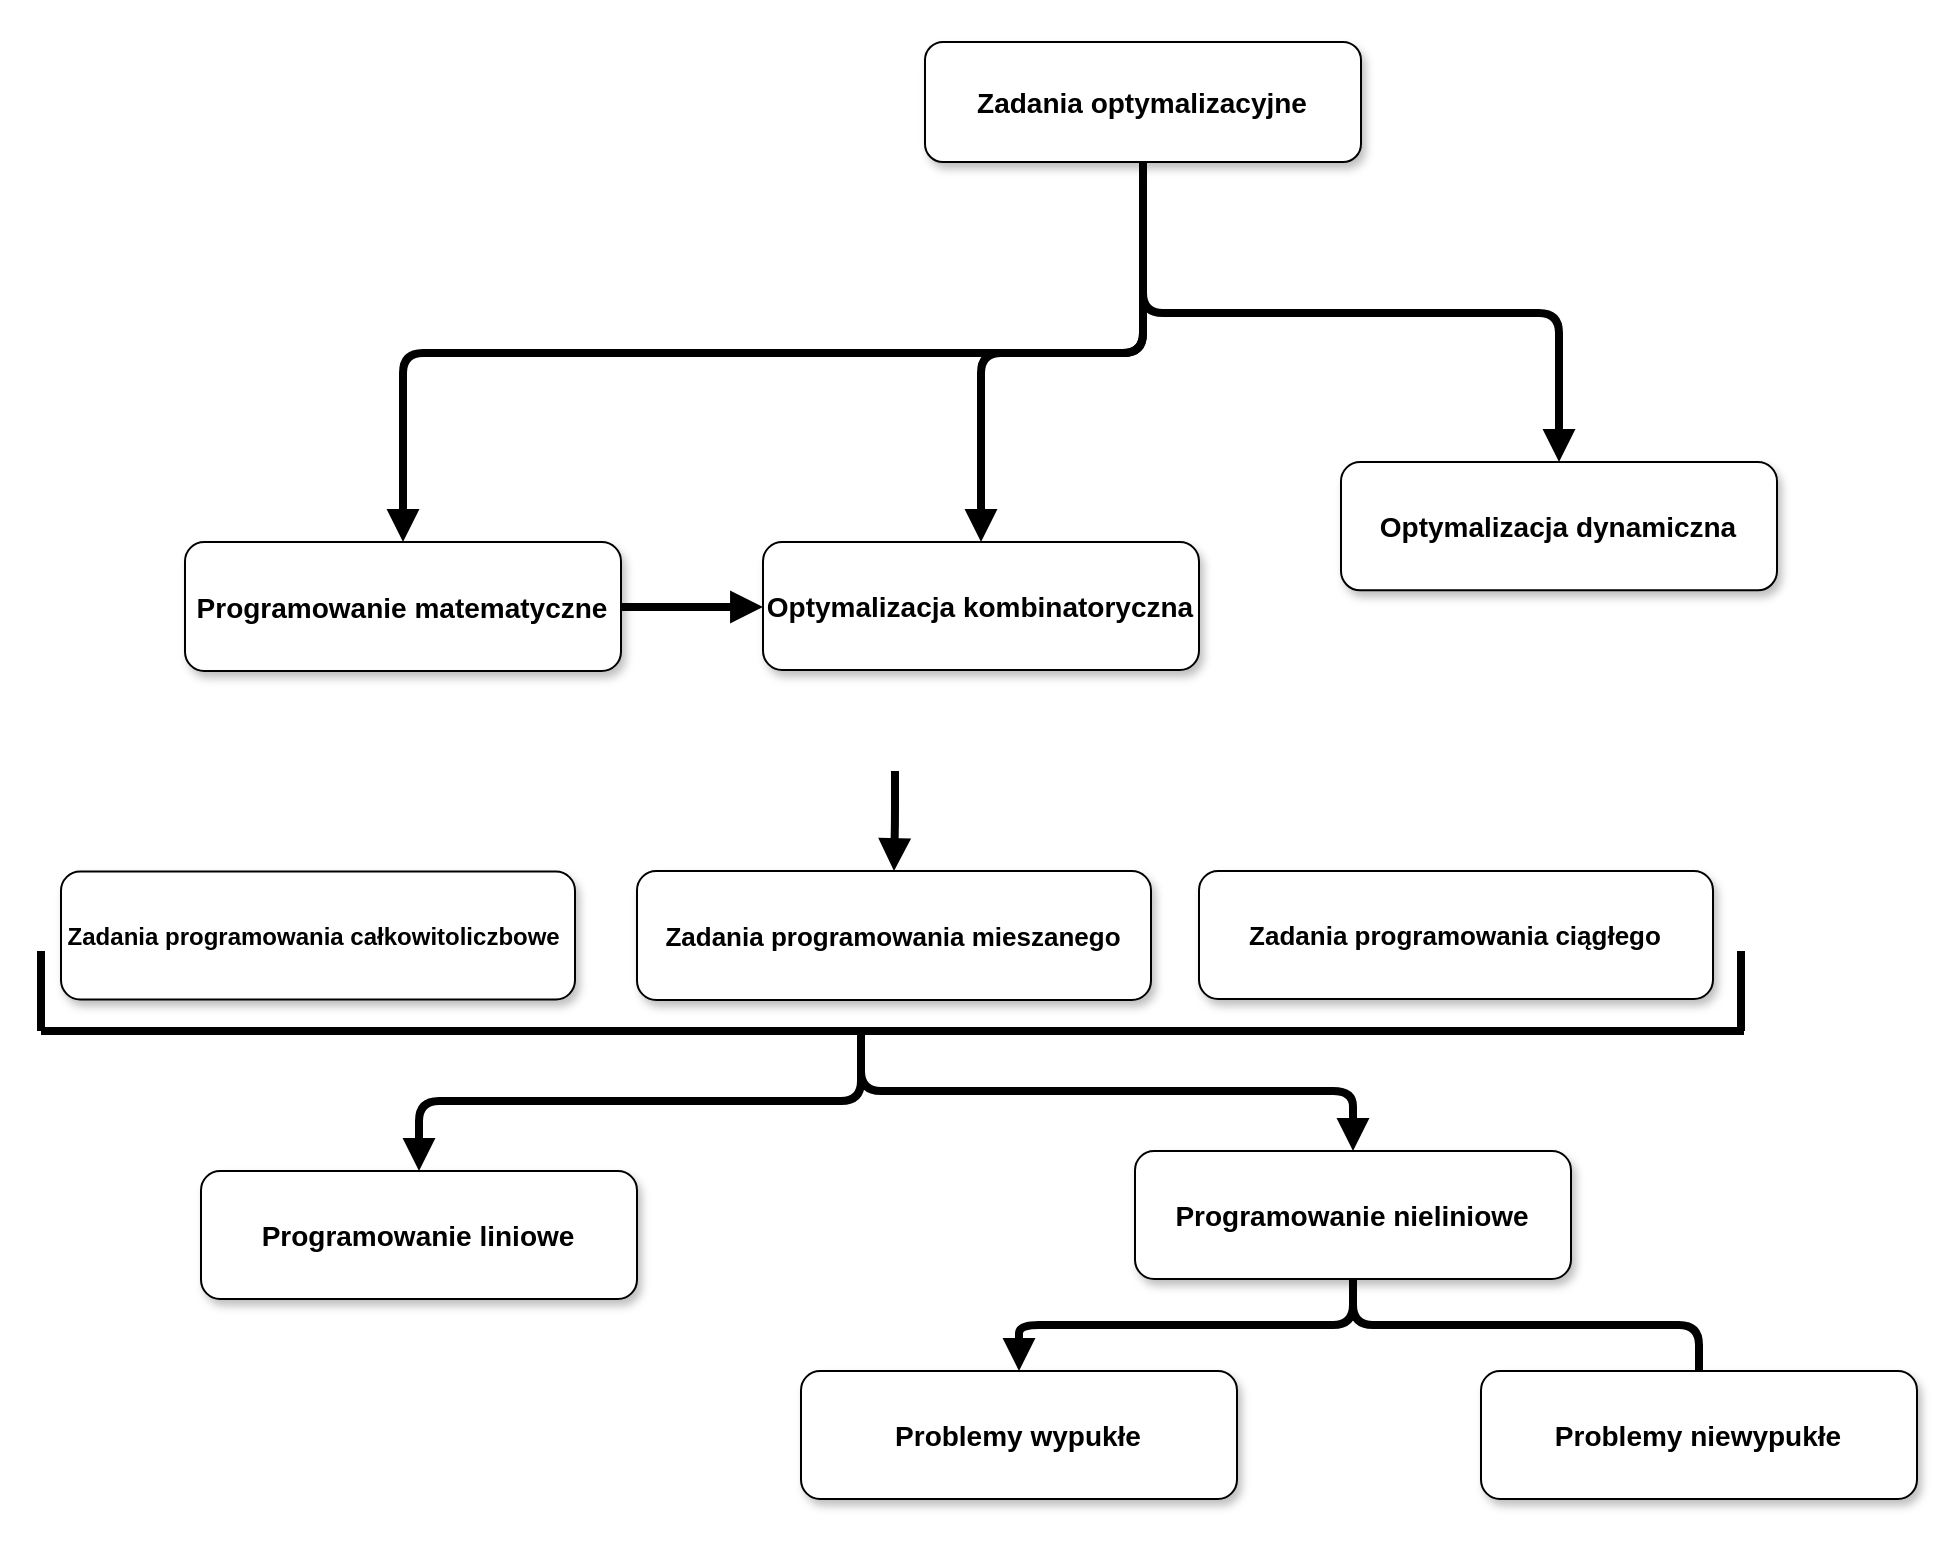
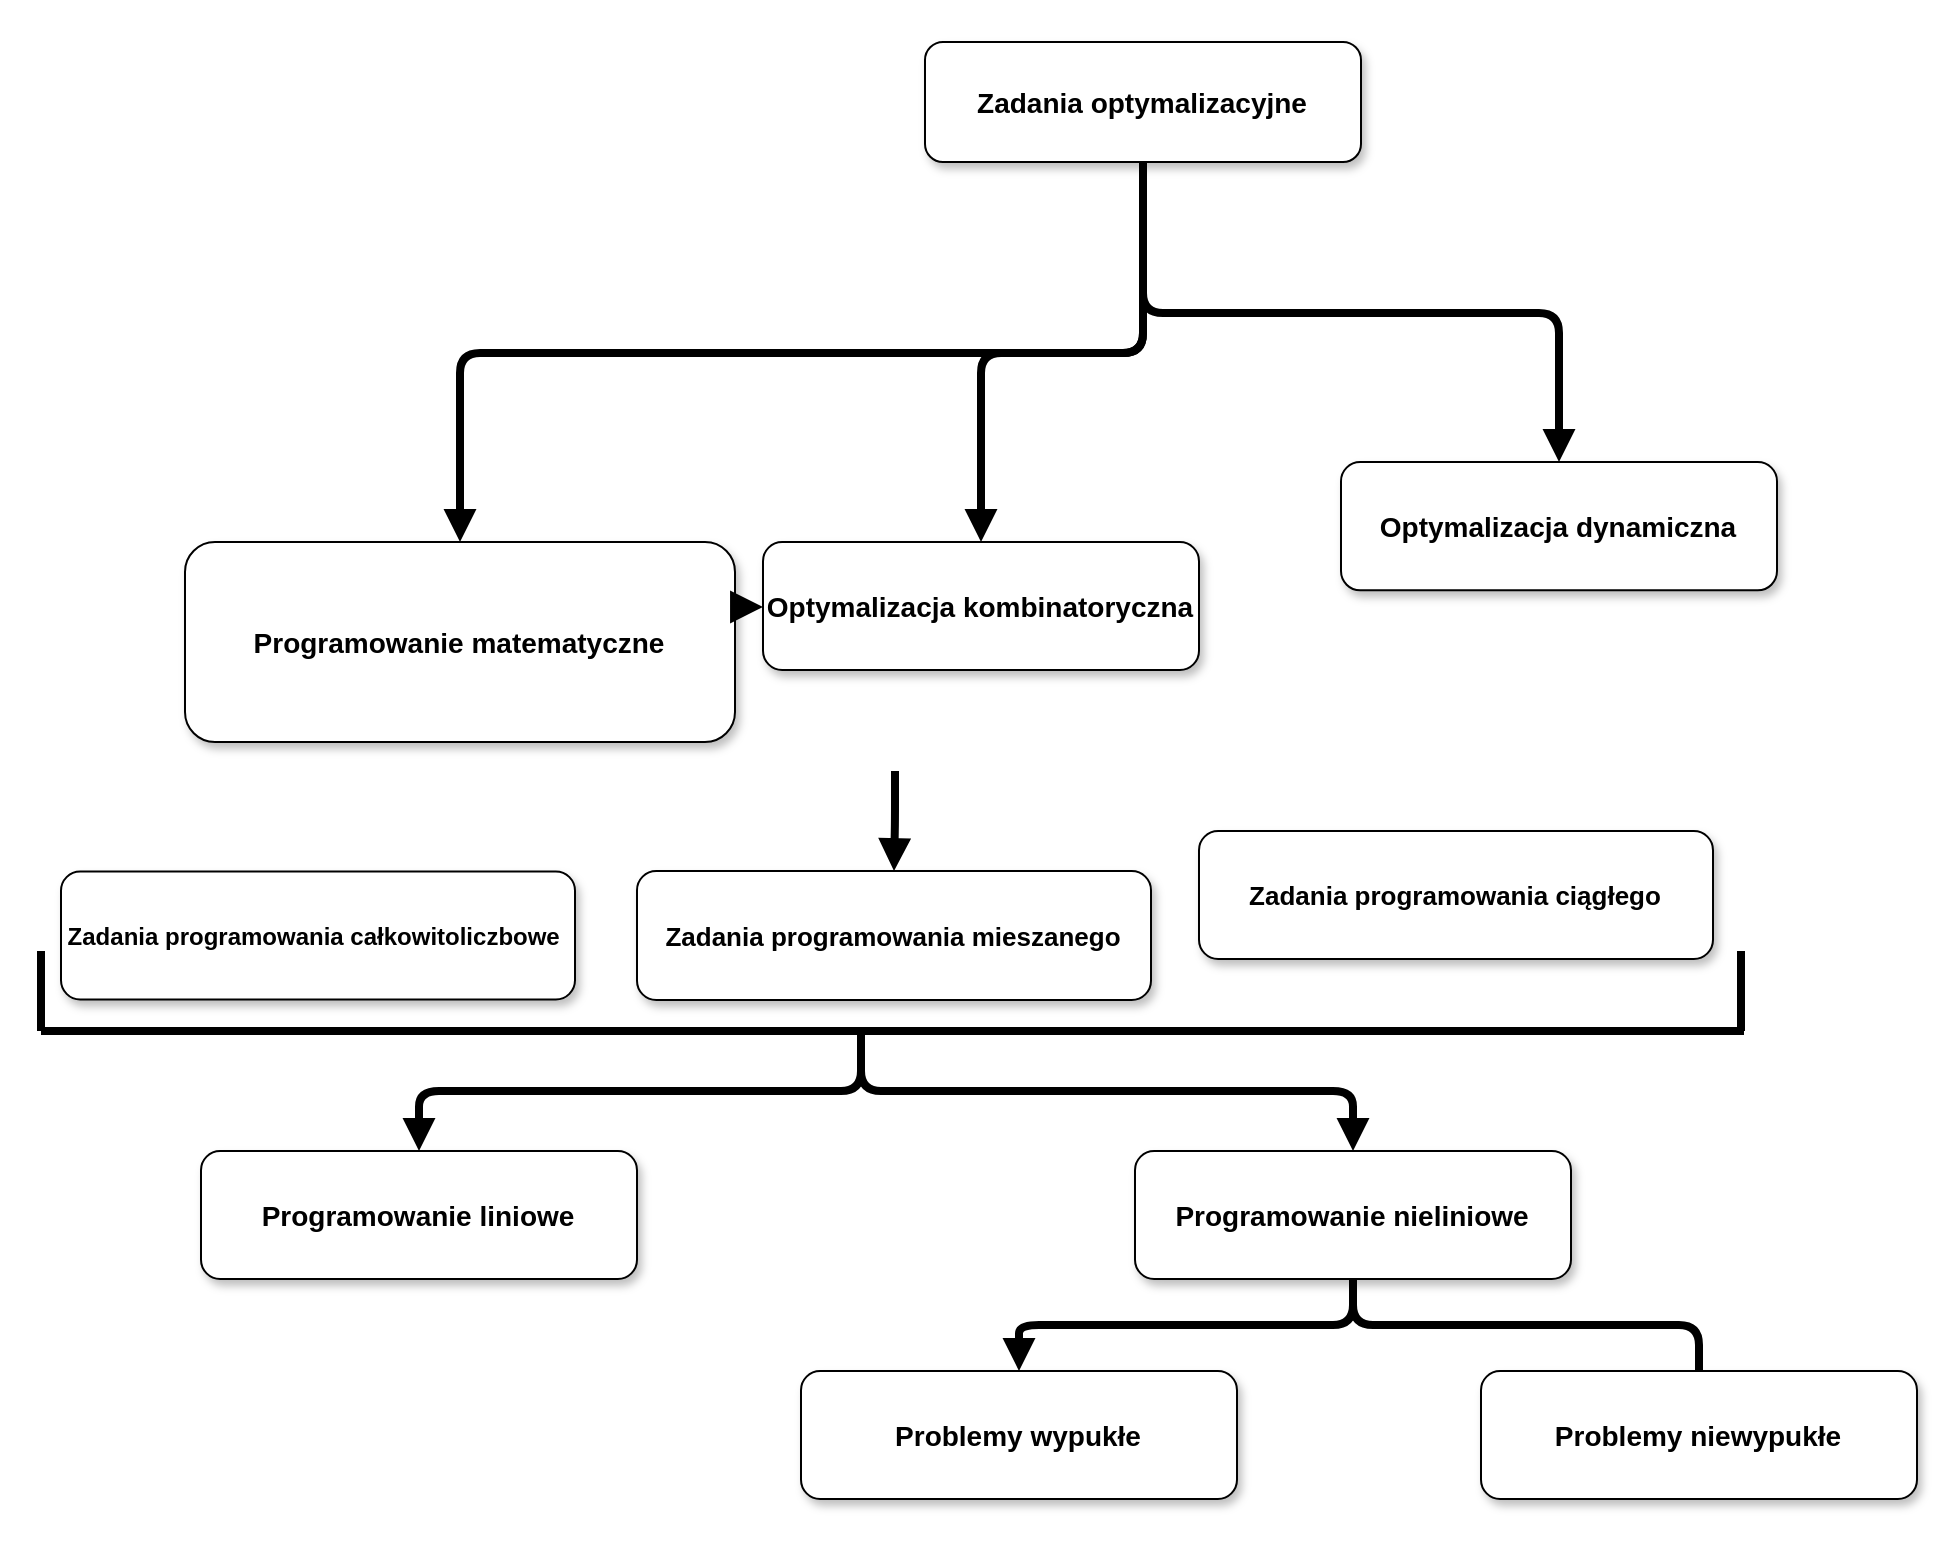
node "Programowanie matematyczne": size 436x129 -> 550x200
node "Zadania programowania ciągłego": moved (1456, 935) -> (1456, 895)
node "Programowanie liniowe": moved (419, 1235) -> (419, 1215)
